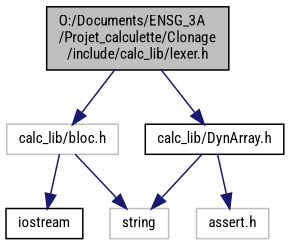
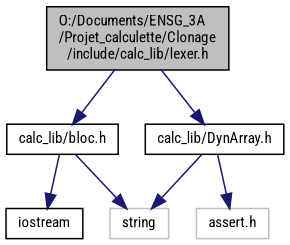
node "calc_lib/bloc.h": color grey75 -> black
